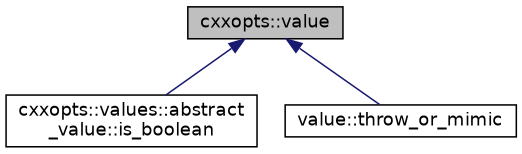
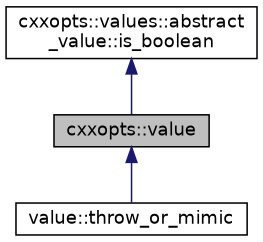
edge "cxxopts::values::abstract _value::is_boolean" -> "cxxopts::value": reversed
